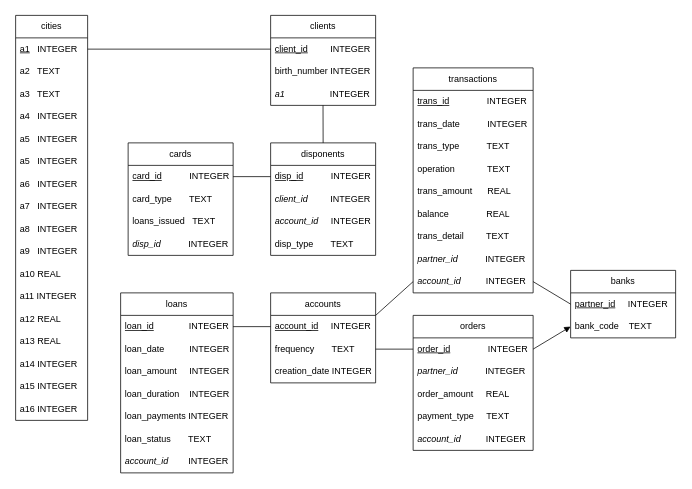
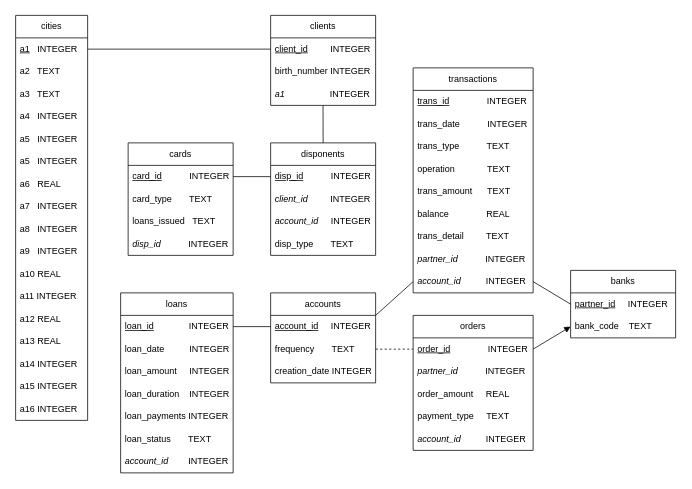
node "a6 INTEGER": label "a6 INTEGER" -> "a6 REAL"
node "trans_amount REAL": label "trans_amount REAL" -> "trans_amount TEXT"
edge "frequency TEXT" -- "order_id INTEGER": style solid -> dashed
